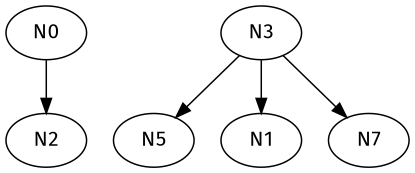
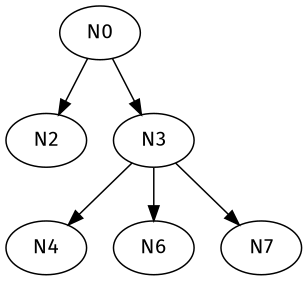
edge "N0" -> "N3": added
node "N5": label "N5" -> "N4"
node "N1": label "N1" -> "N6"
